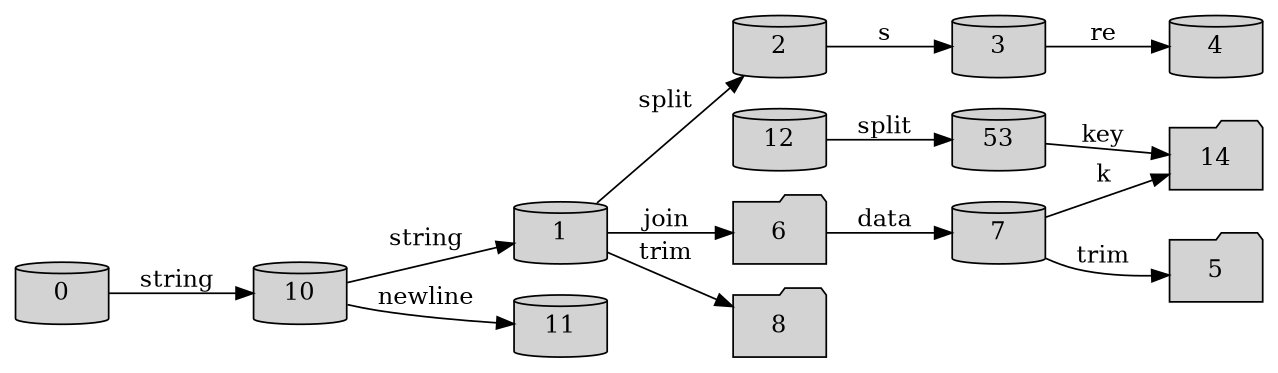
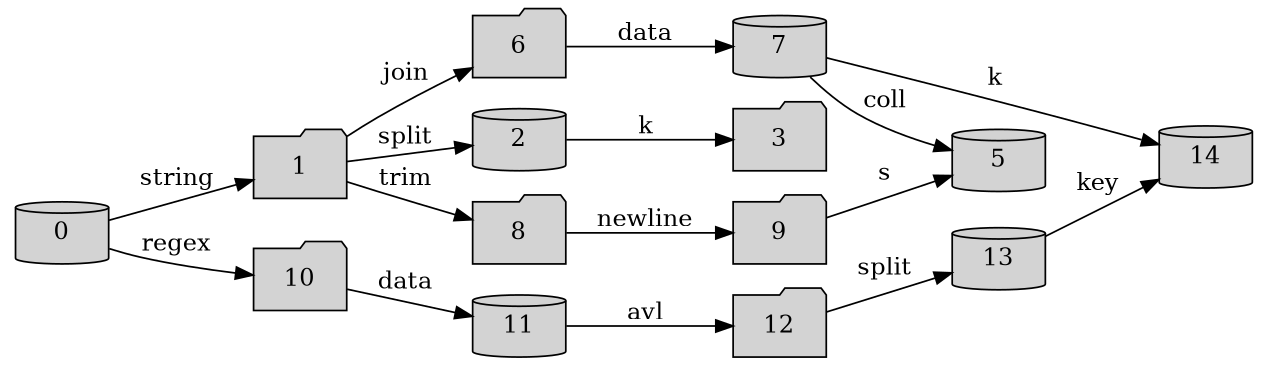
edge "2" -> "3": label "s " -> "k "
node "3": shape cylinder -> folder
node "4": removed
node "12": shape cylinder -> folder
node "53": label "53" -> "13"
node "14": shape folder -> cylinder
node "1": shape cylinder -> folder
node "9": added
edge "7" -> "5": label "trim " -> "coll "
edge "10" -> "1": now "0" -> "1"
node "5": shape folder -> cylinder
edge "0" -> "10": label "string " -> "regex "
node "10": shape cylinder -> folder
edge "10" -> "11": label "newline " -> "data "
edge "11" -> "12": added, label "avl"
